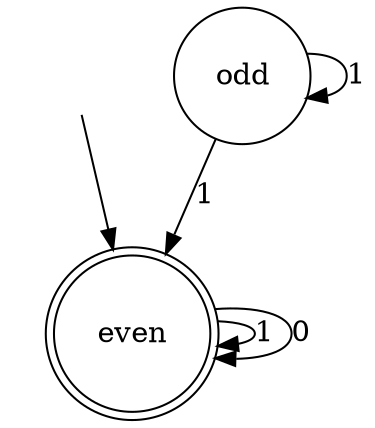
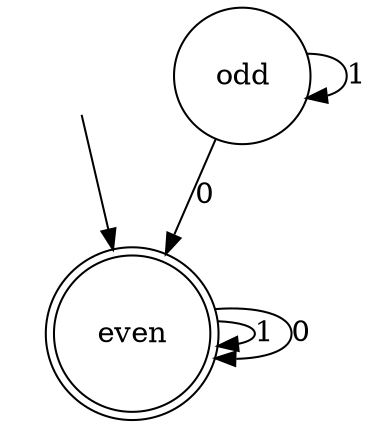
edge "odd" -> "even": label "1" -> "0"
